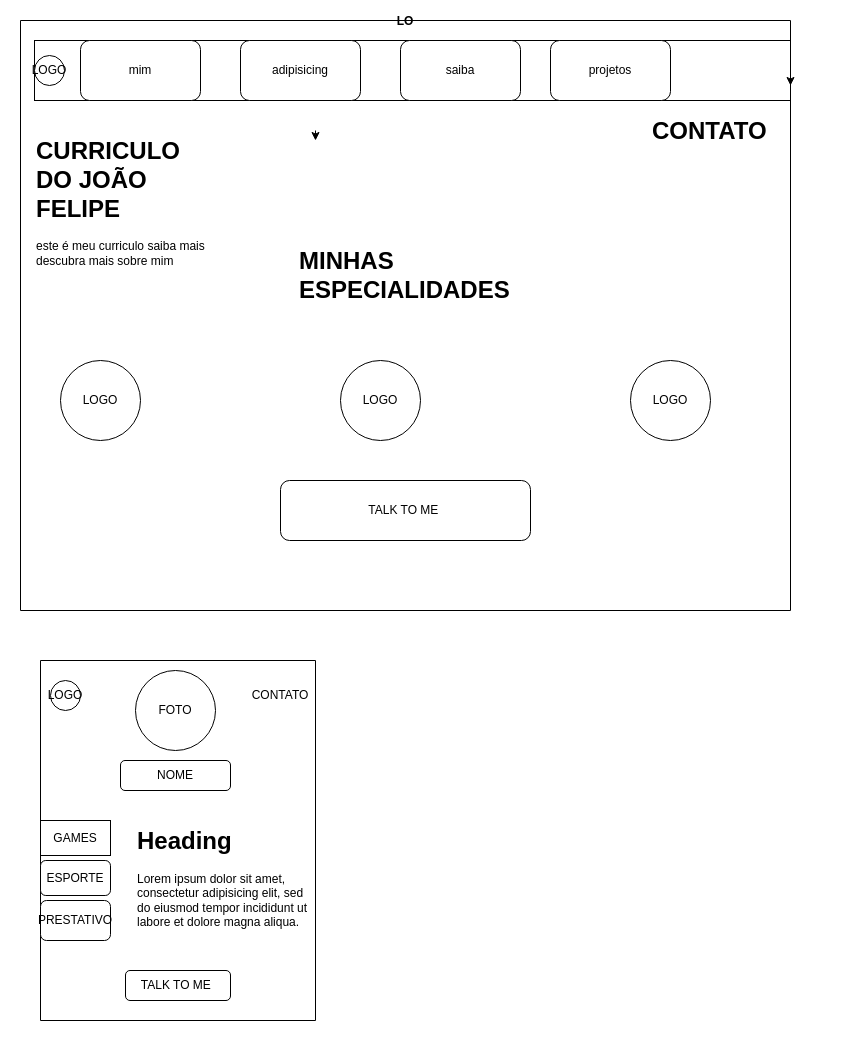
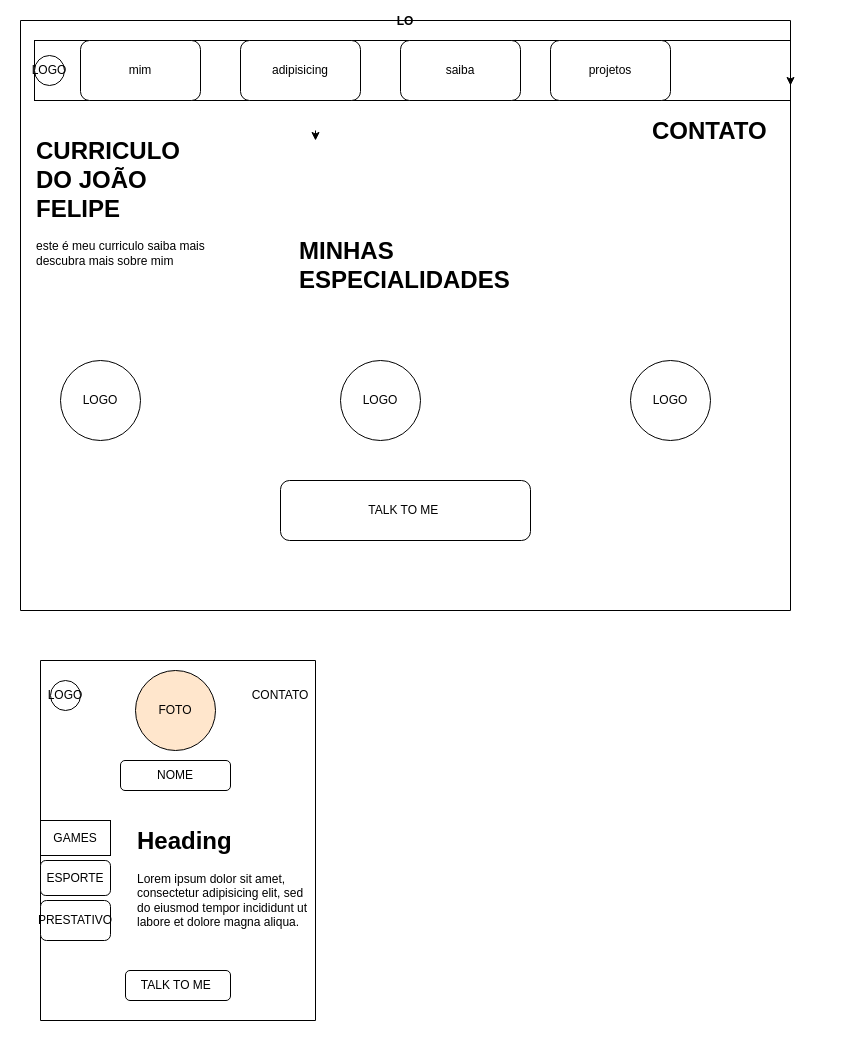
node "MINHAS ESPECIALIDADES": moved (413, 276) -> (413, 266)
node "FOTO": fillcolor #ffffff -> #ffe6cc
